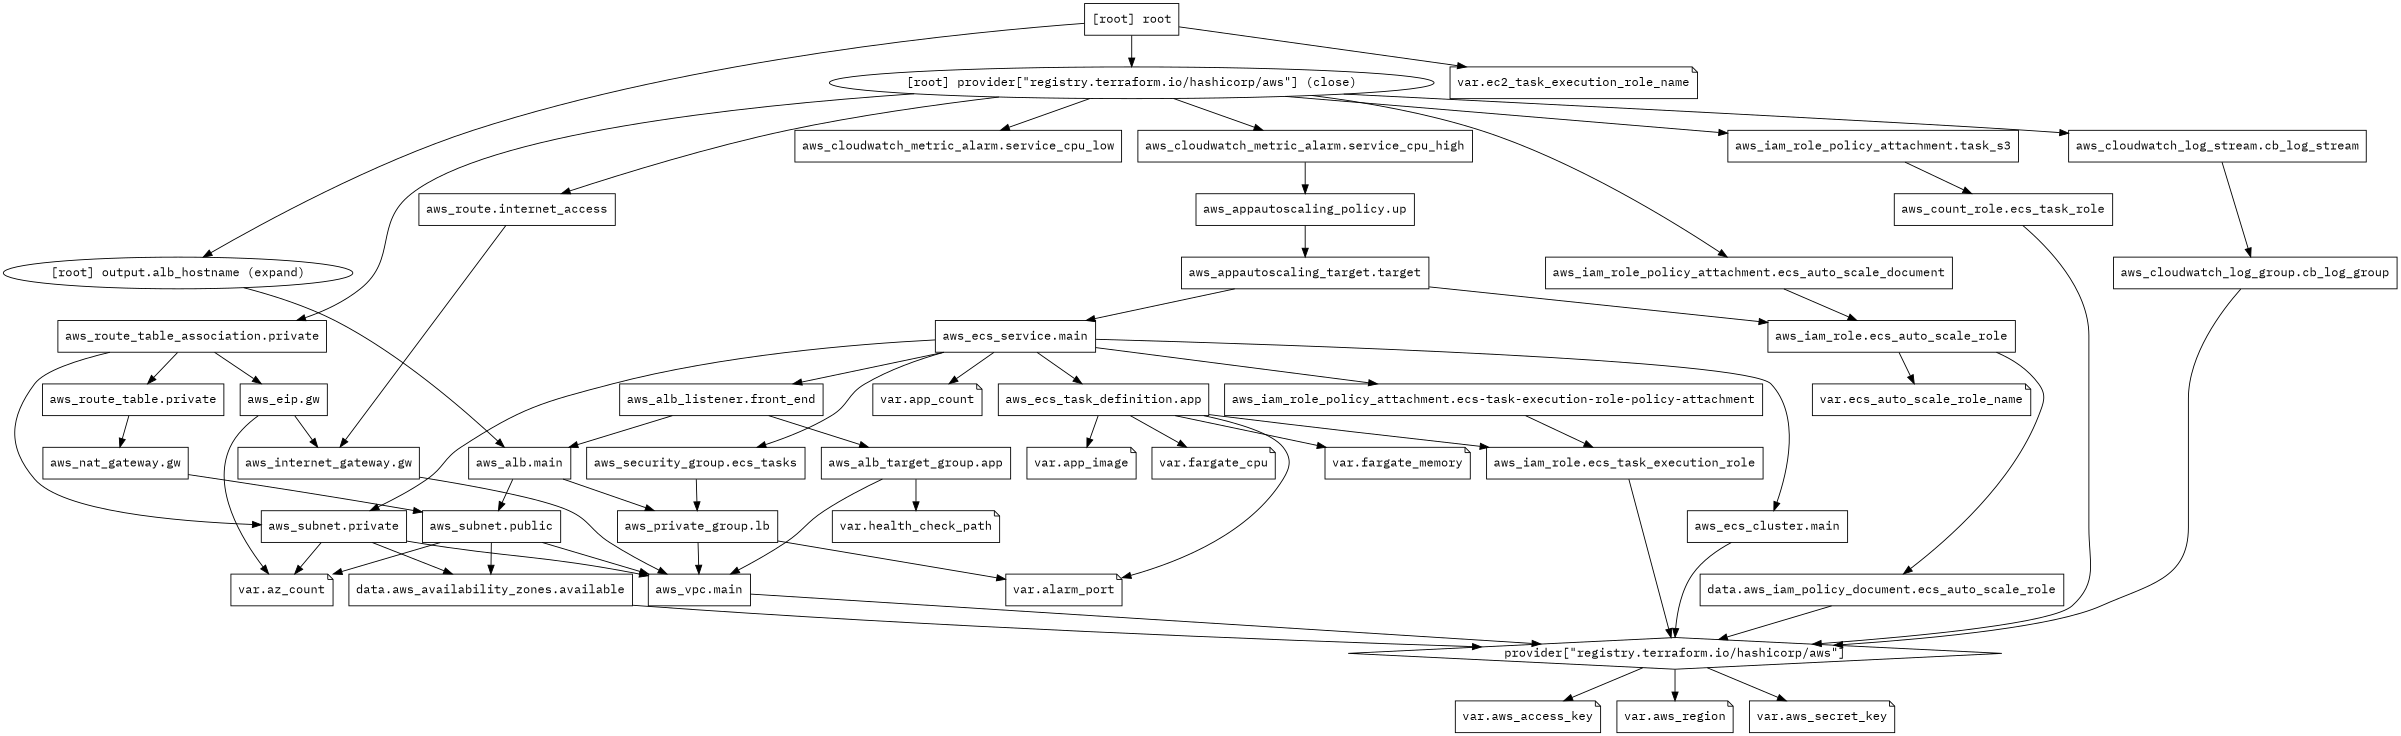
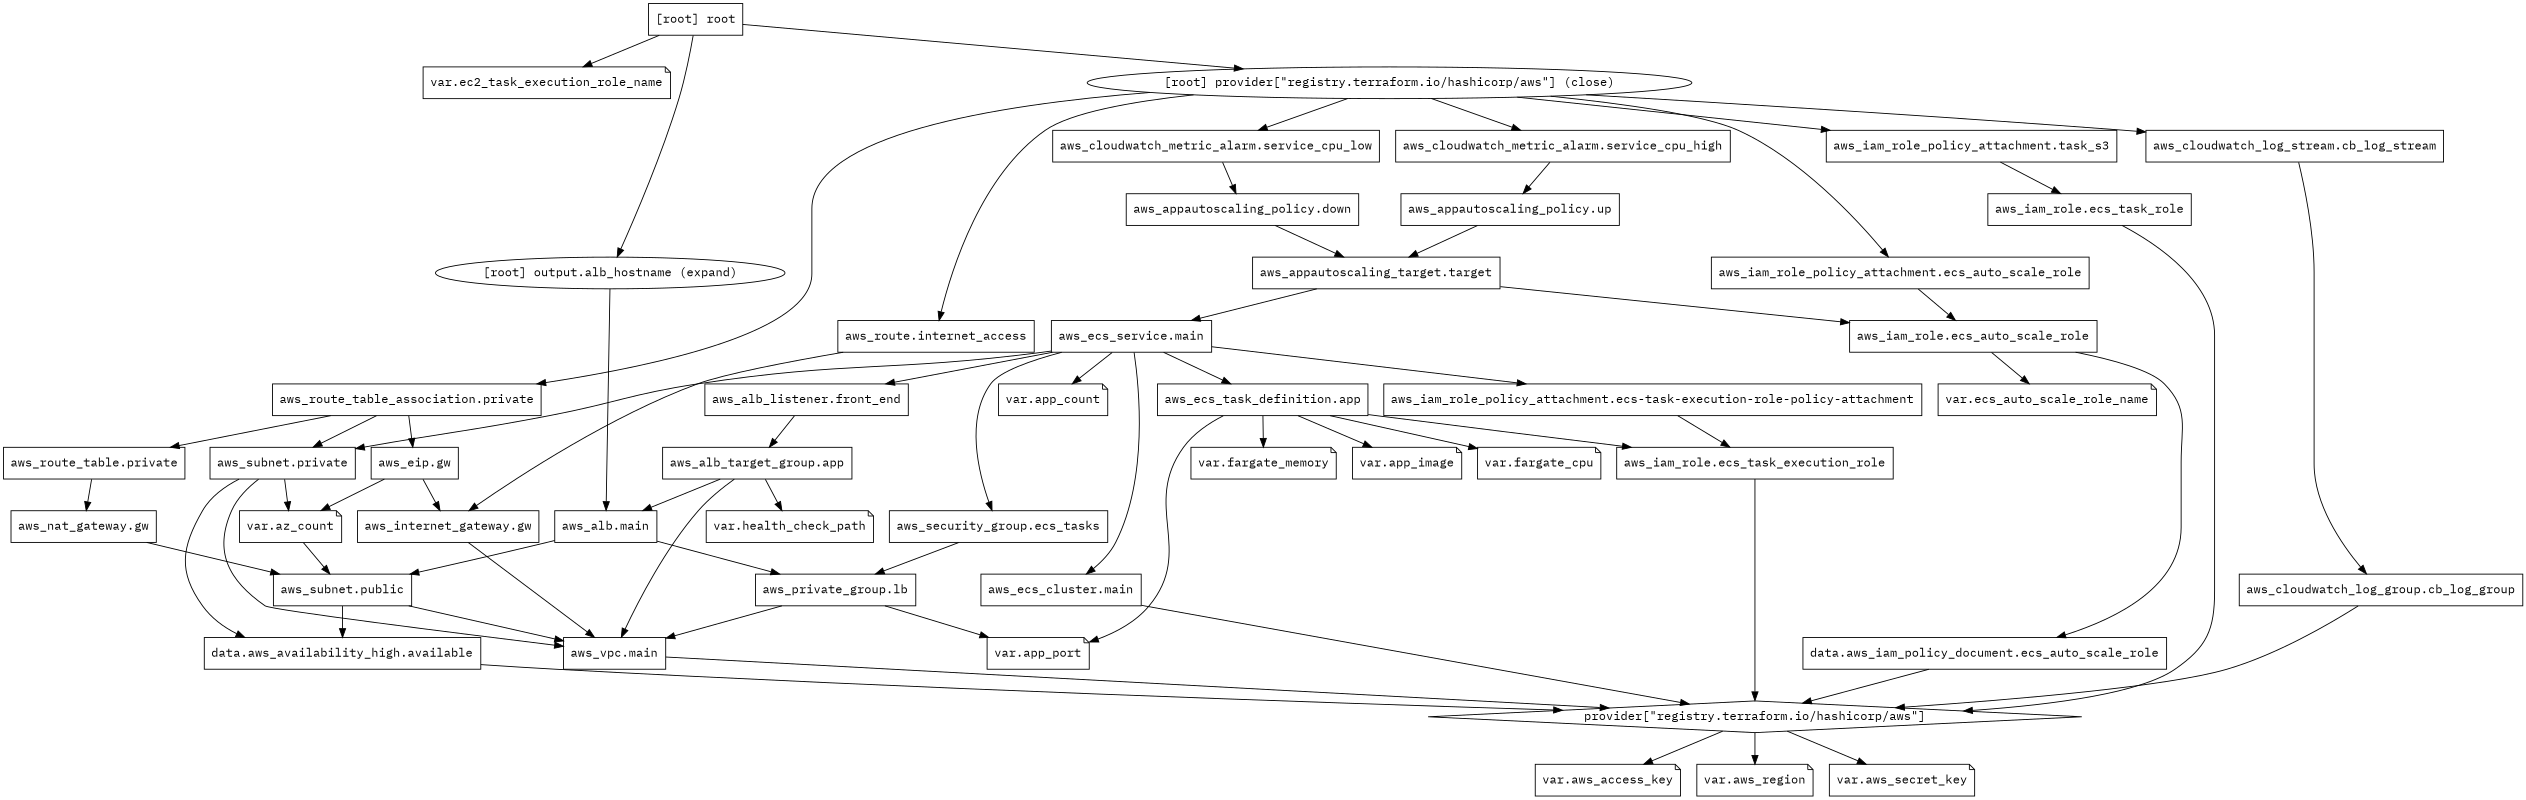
node "aws_appautoscaling_policy.down": added
node "aws_count_role.ecs_task_role": label "aws_count_role.ecs_task_role" -> "aws_iam_role.ecs_task_role"
node "aws_iam_role_policy_attachment.ecs_auto_scale_document": label "aws_iam_role_policy_attachment.ecs_auto_scale_document" -> "aws_iam_role_policy_attachment.ecs_auto_scale_role"
edge "aws_alb_listener.front_end" -> "aws_alb.main": now "aws_alb_target_group.app" -> "aws_alb.main"
edge "aws_subnet.public" -> "var.az_count": reversed
node "data.aws_availability_zones.available": label "data.aws_availability_zones.available" -> "data.aws_availability_high.available"
node "var.alarm_port": label "var.alarm_port" -> "var.app_port"
